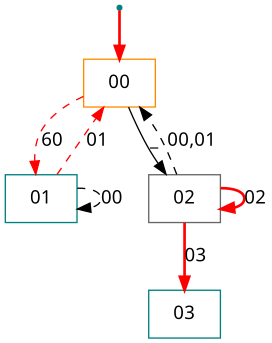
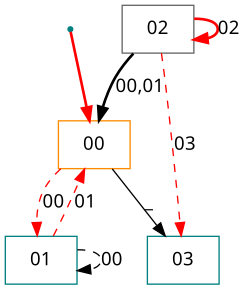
edge "00" -> "02": now "00" -> "03"
edge "00" -> "01": label "60" -> "00"
edge "02" -> "00": style dashed -> bold
edge "02" -> "03": style bold -> dashed
